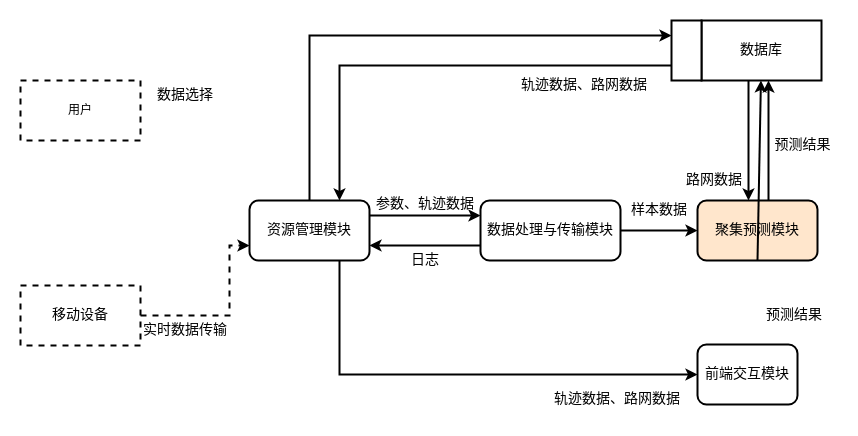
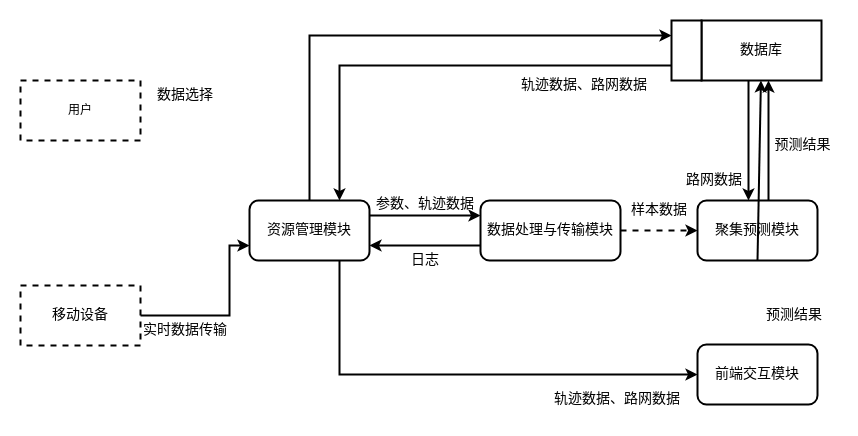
edge "数据处理与传输模块" -> "聚集预测模块": style solid -> dashed
node "聚集预测模块": fillcolor #ffe6cc -> #ffffff
edge "移动设备" -> "资源管理模块": style dashed -> solid
node "前端交互模块": size 100x60 -> 120x60
